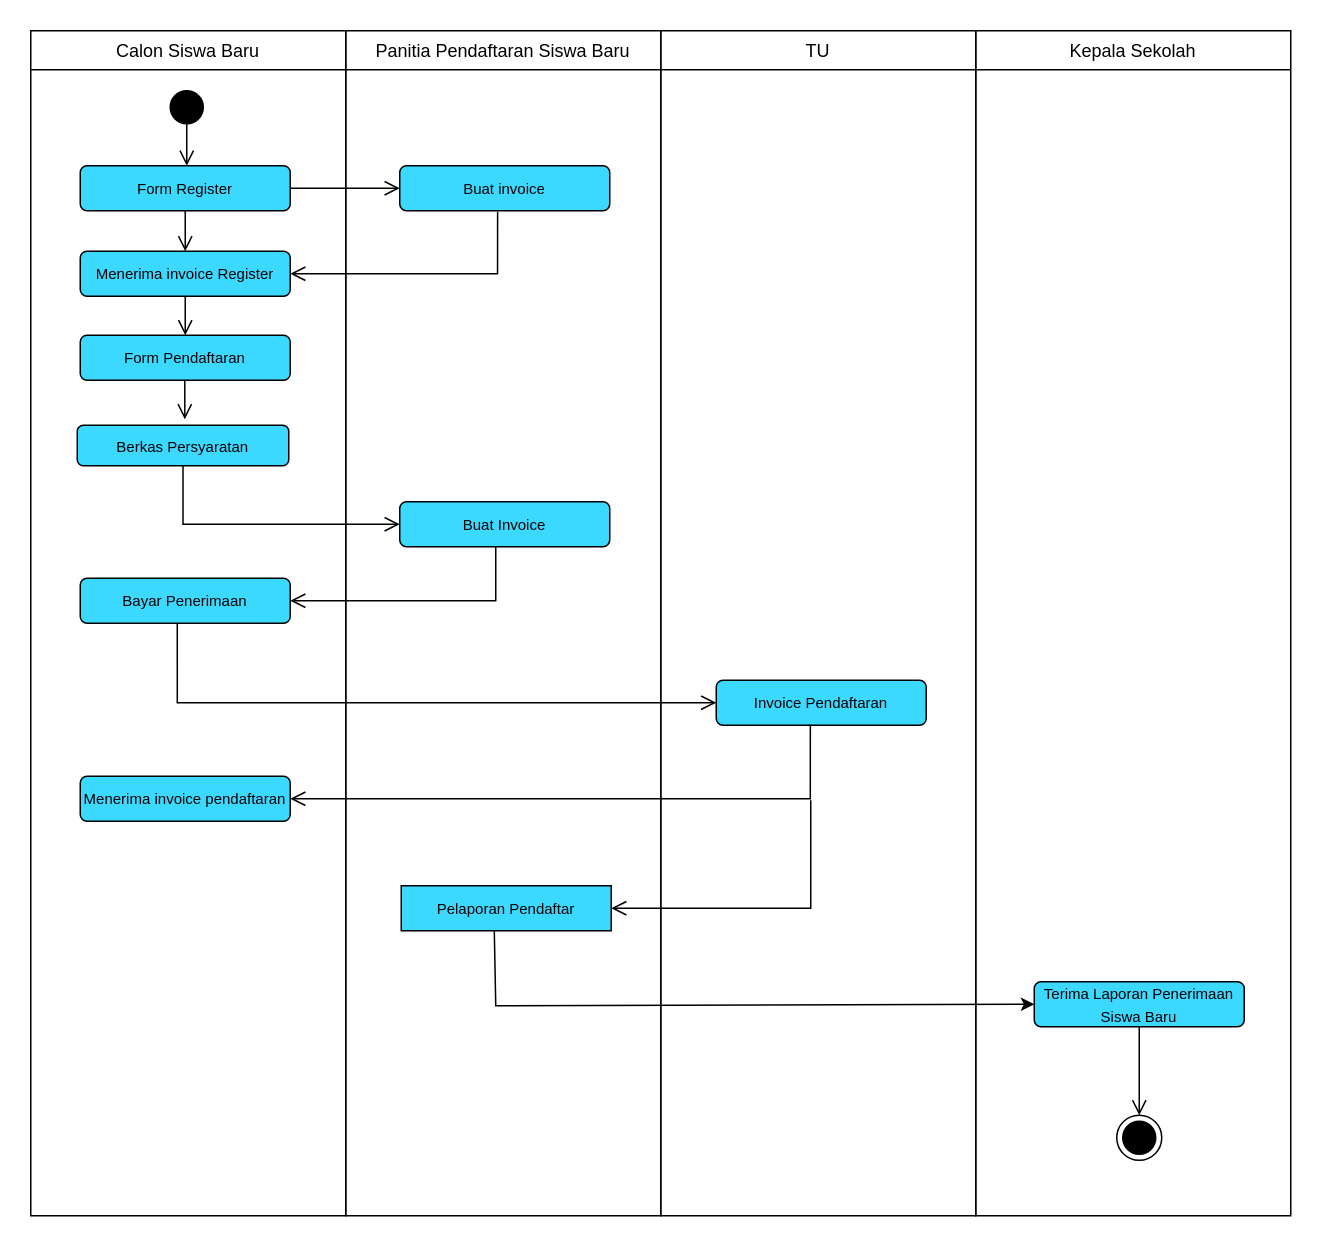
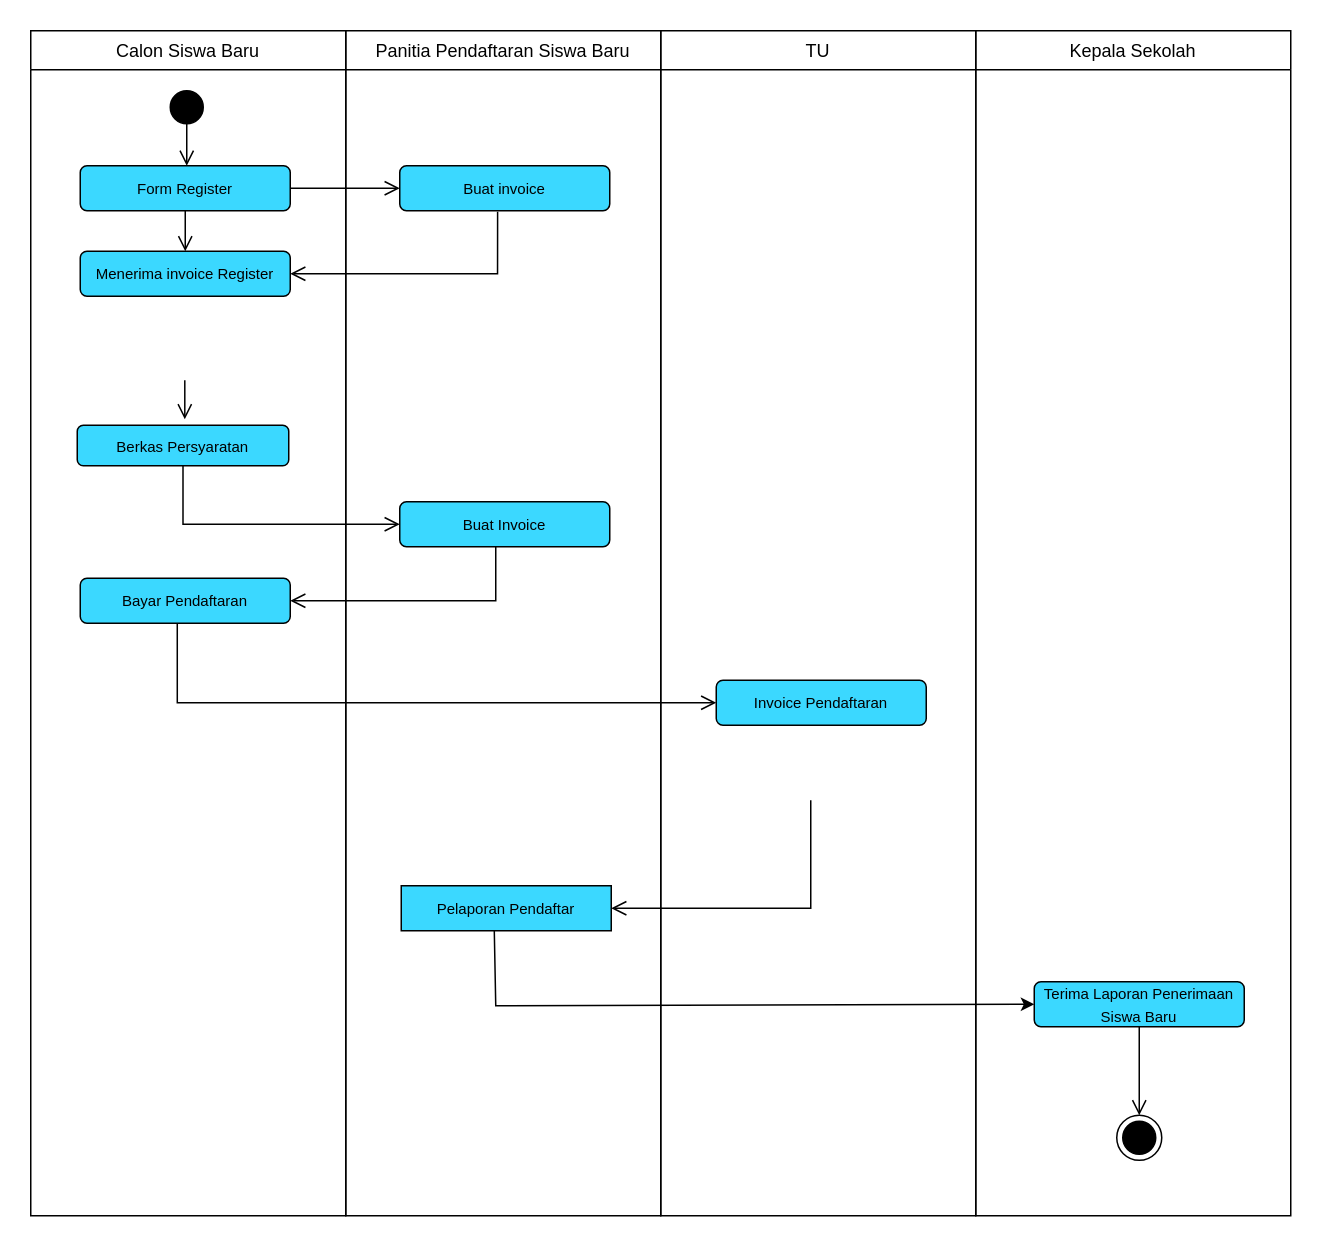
edge "Menerima invoice Register" -> "Form Pendaftaran": removed
node "Form Pendaftaran": removed
node "Bayar Penerimaan": label "Bayar Penerimaan" -> "Bayar Pendaftaran"
node "Menerima invoice pendaftaran": removed
edge "Invoice Pendaftaran" -> "Menerima invoice pendaftaran": removed
